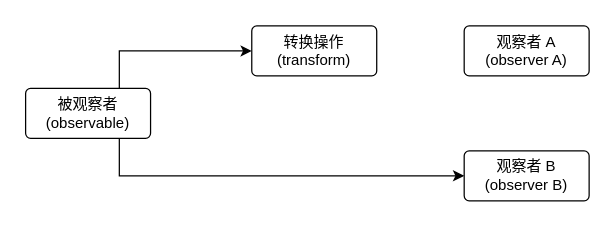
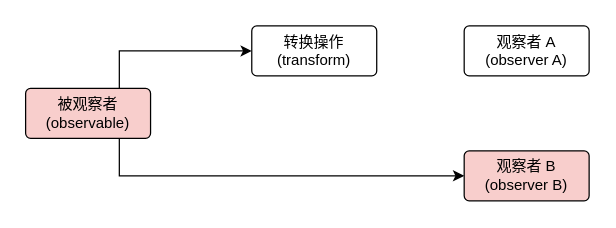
node "被观察者 (observable)": fillcolor #ffffff -> #f8cecc
node "观察者 B (observer B)": fillcolor #ffffff -> #f8cecc
